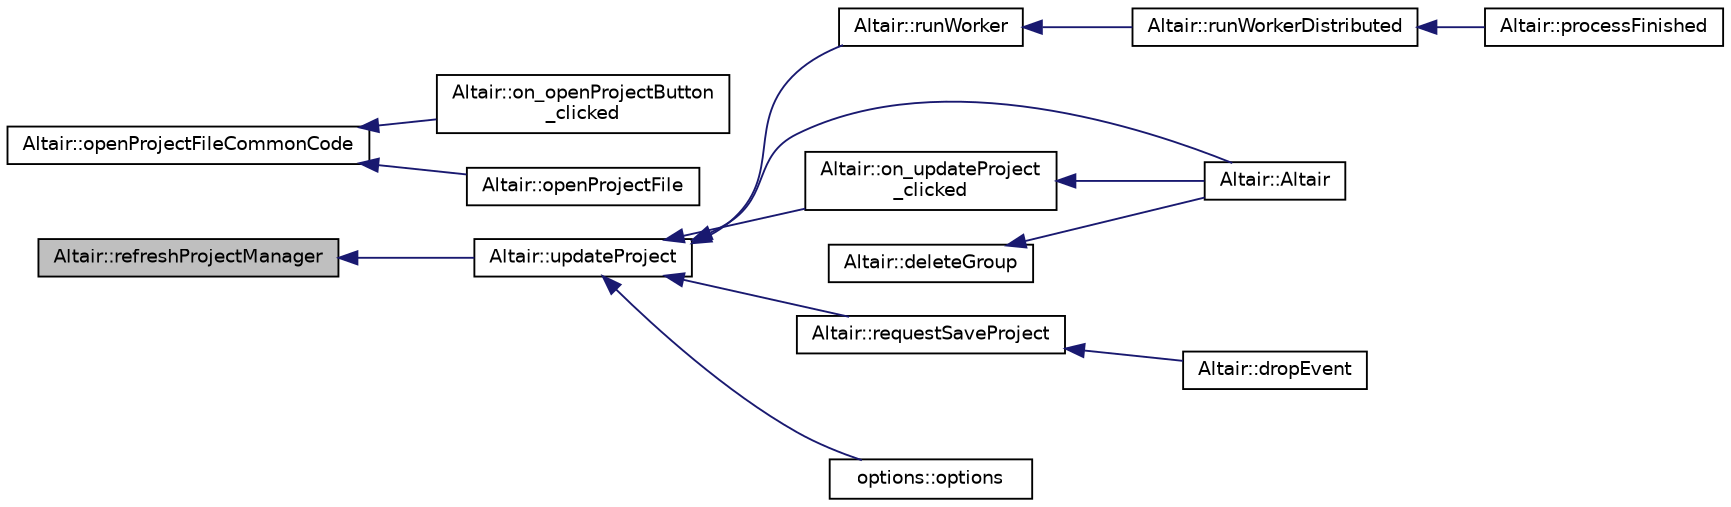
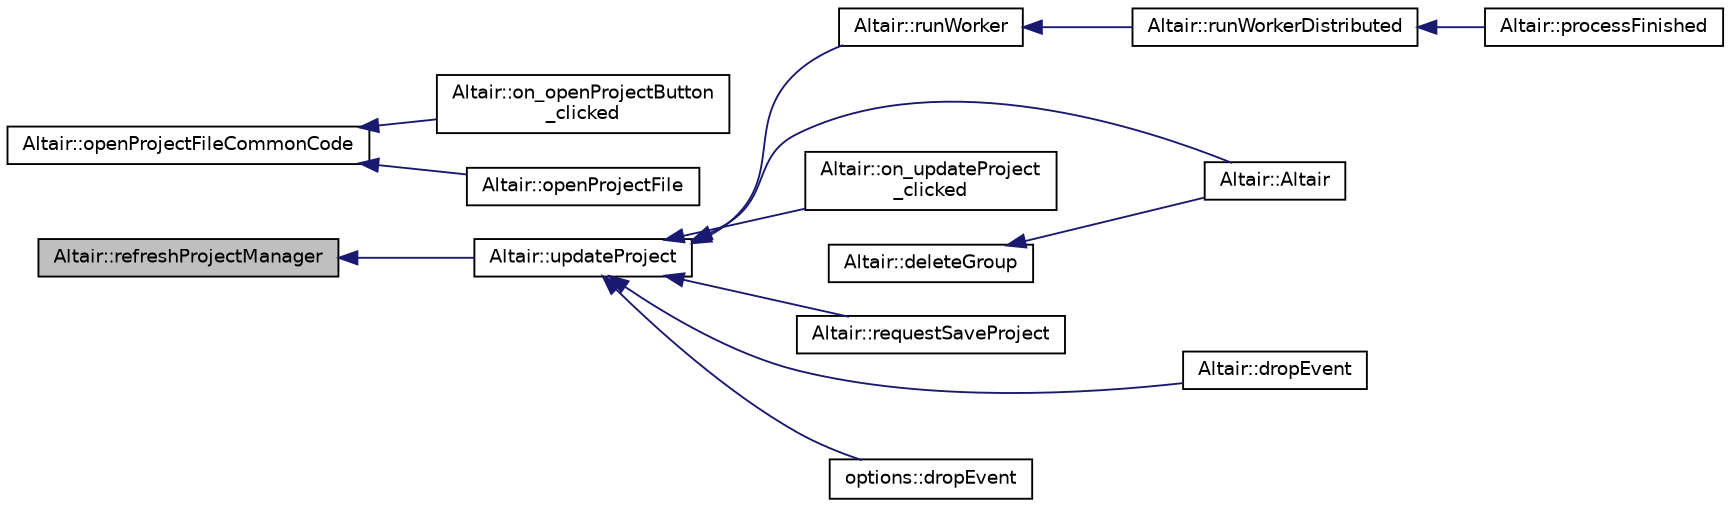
edge "Altair::Altair" -> "Altair::on_updateProject _clicked": removed
edge "Altair::dropEvent" -> "Altair::requestSaveProject": now "Altair::dropEvent" -> "Altair::updateProject"
node "options::options": label "options::options" -> "options::dropEvent"
